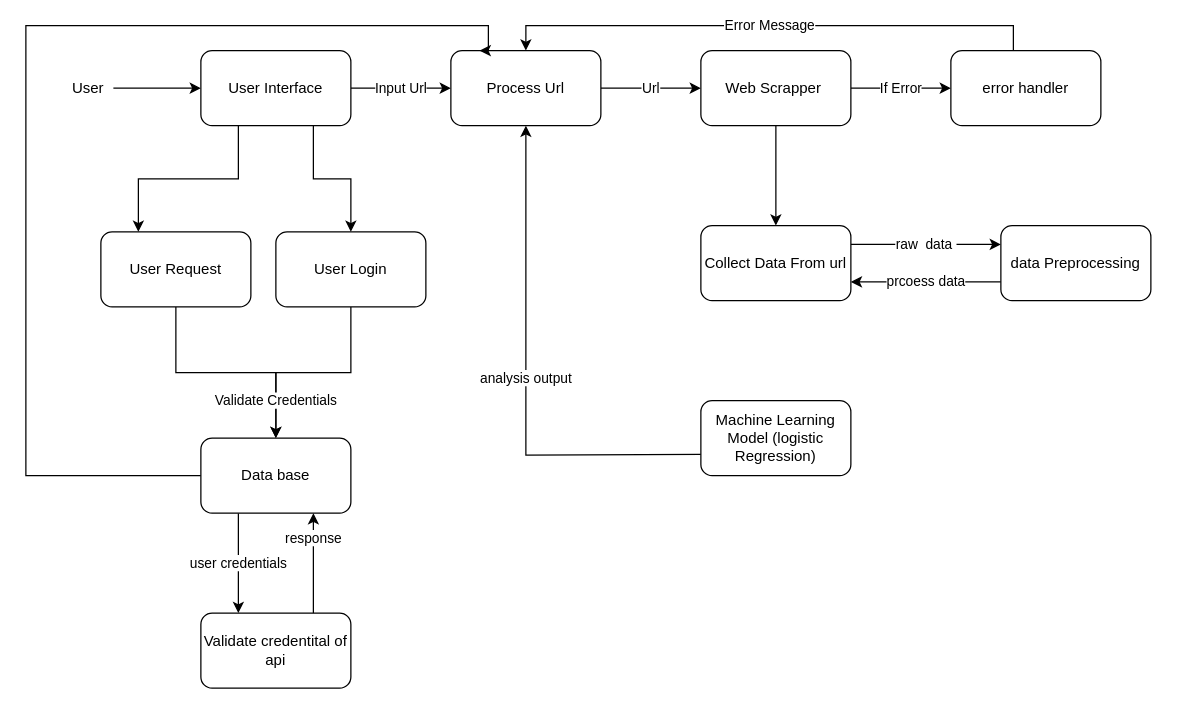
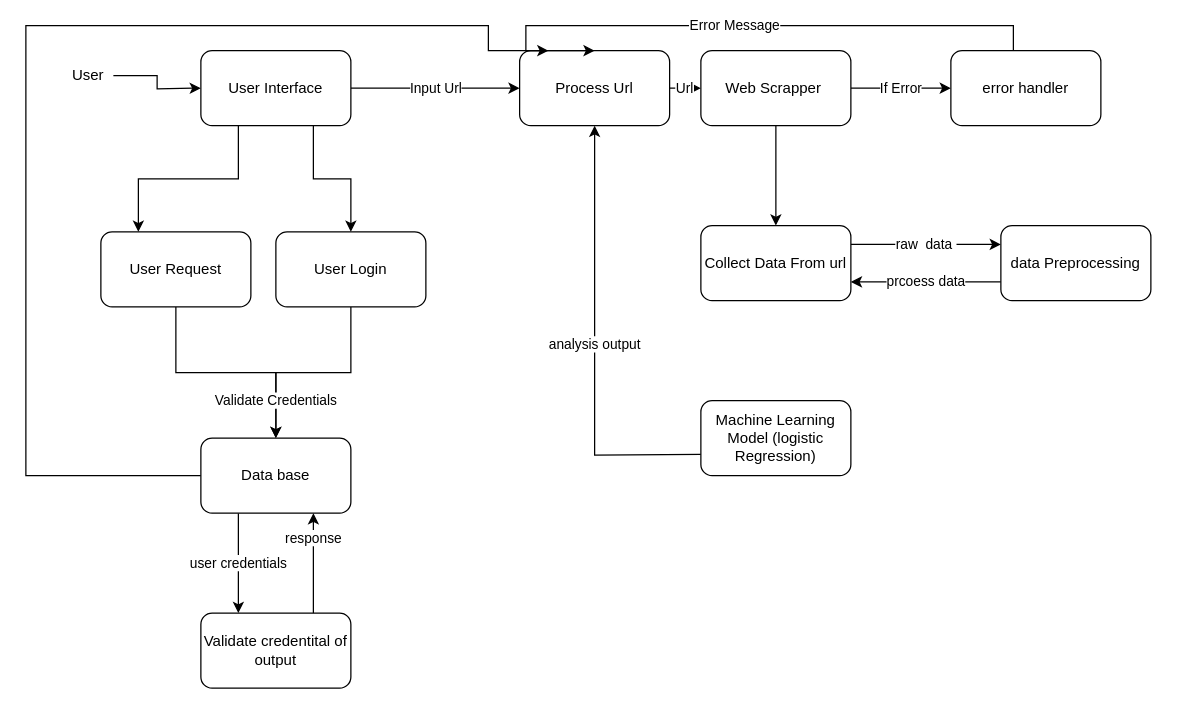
node "User": moved (88, 88) -> (88, 76)
node "Process Url": moved (526, 88) -> (594, 88)
node "Validate credentital of api": label "Validate credentital of api" -> "Validate credentital of output"
